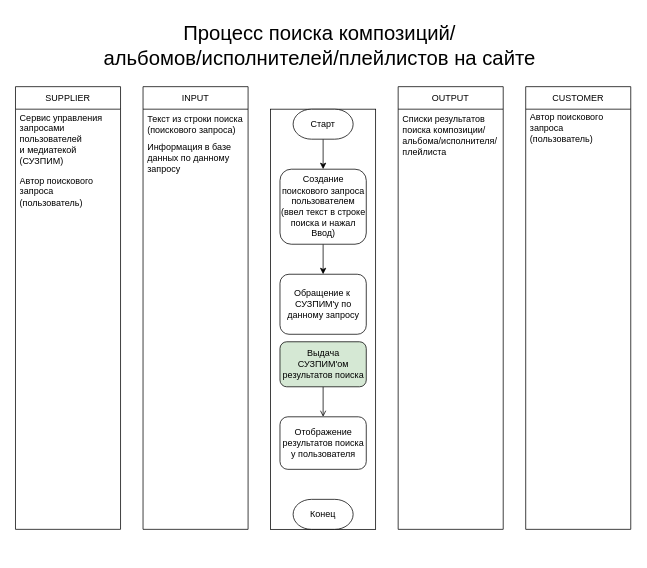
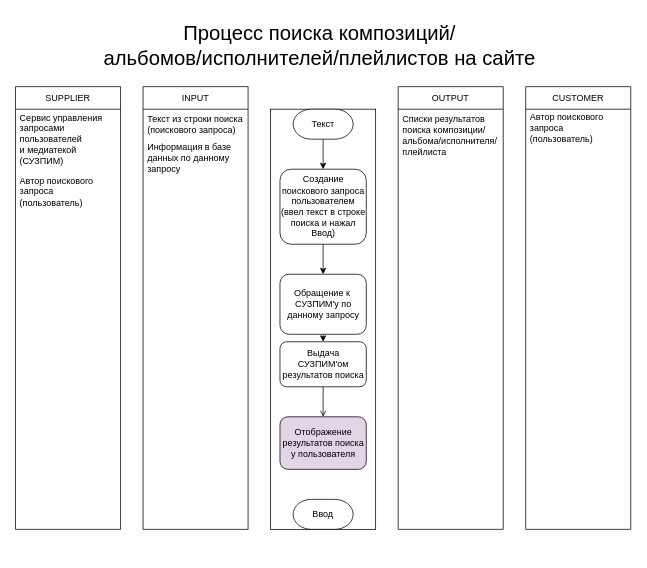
node "Старт": label "Старт" -> "Текст"
edge "Обращение к СУЗПИМ'у по данному запросу" -> "Выдача СУЗПИМ'ом результатов поиска": added
node "Выдача СУЗПИМ'ом результатов поиска": fillcolor #d5e8d4 -> #ffffff
node "Отображение результатов поиска у пользователя": fillcolor #ffffff -> #e1d5e7
node "Конец": label "Конец" -> "Ввод"
